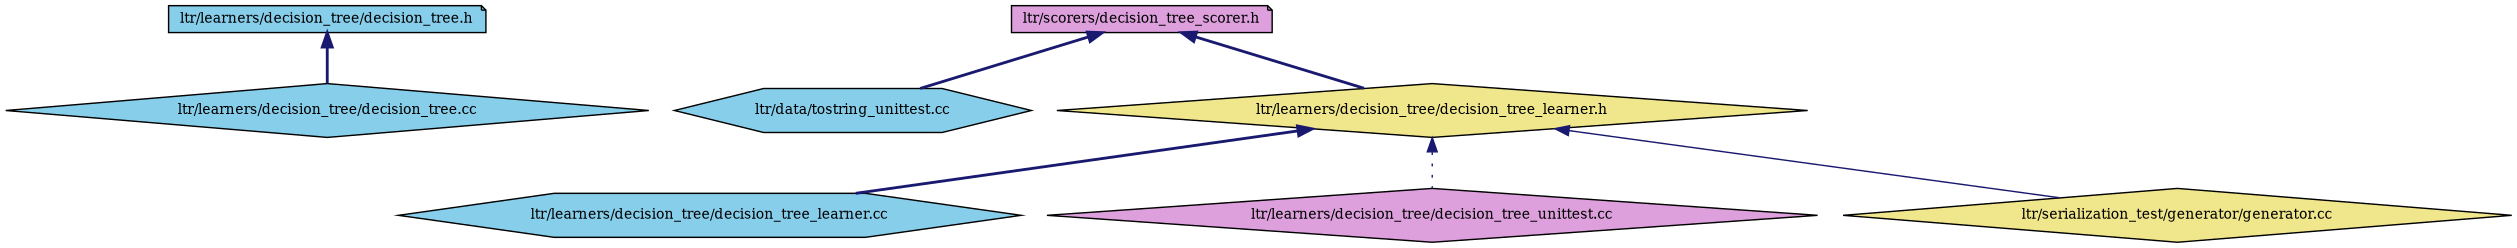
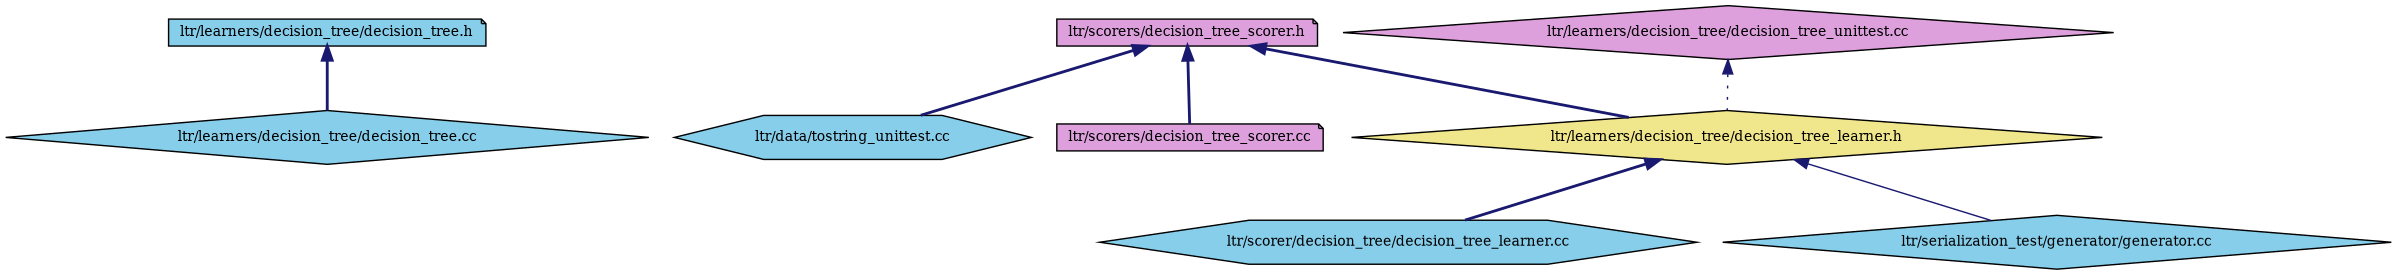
node "ltr/scorers/decision_tree_scorer.cc": added
edge "ltr/learners/decision_tree/decision_tree_unittest.cc" -> "ltr/learners/decision_tree/decision_tree_learner.h": reversed
node "ltr/learners/decision_tree/decision_tree_learner.cc": label "ltr/learners/decision_tree/decision_tree_learner.cc" -> "ltr/scorer/decision_tree/decision_tree_learner.cc"
node "ltr/serialization_test/generator/generator.cc": fillcolor khaki -> skyblue
